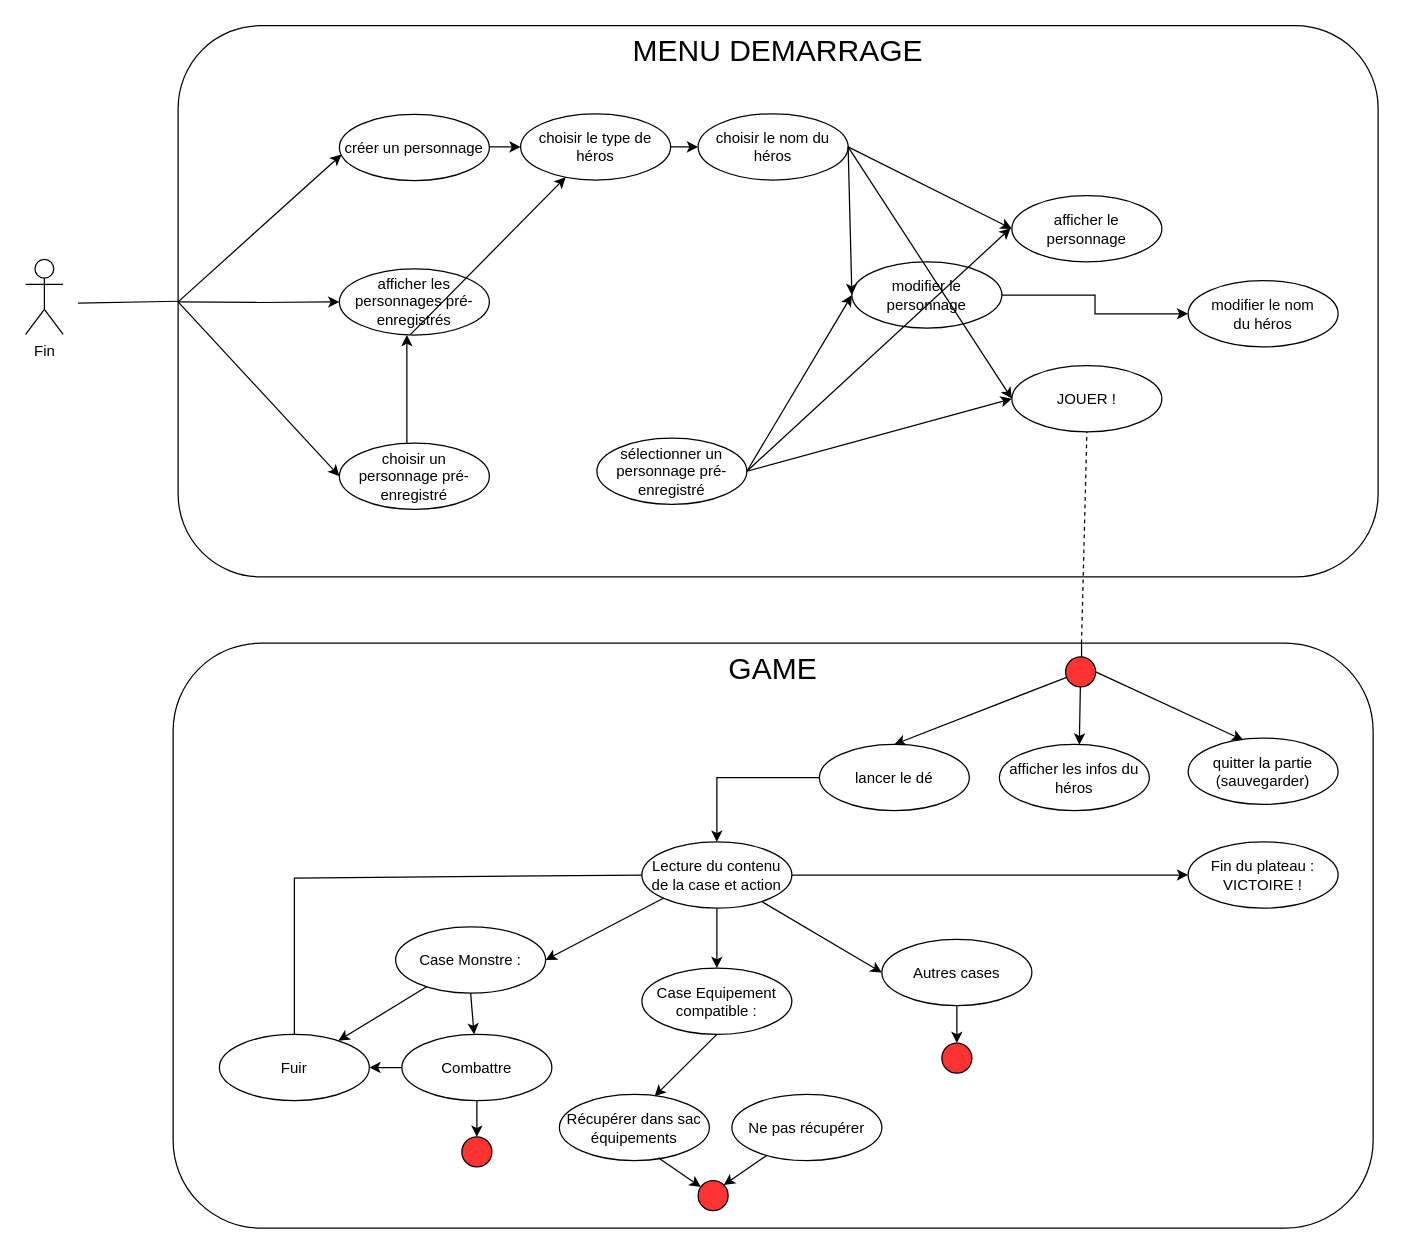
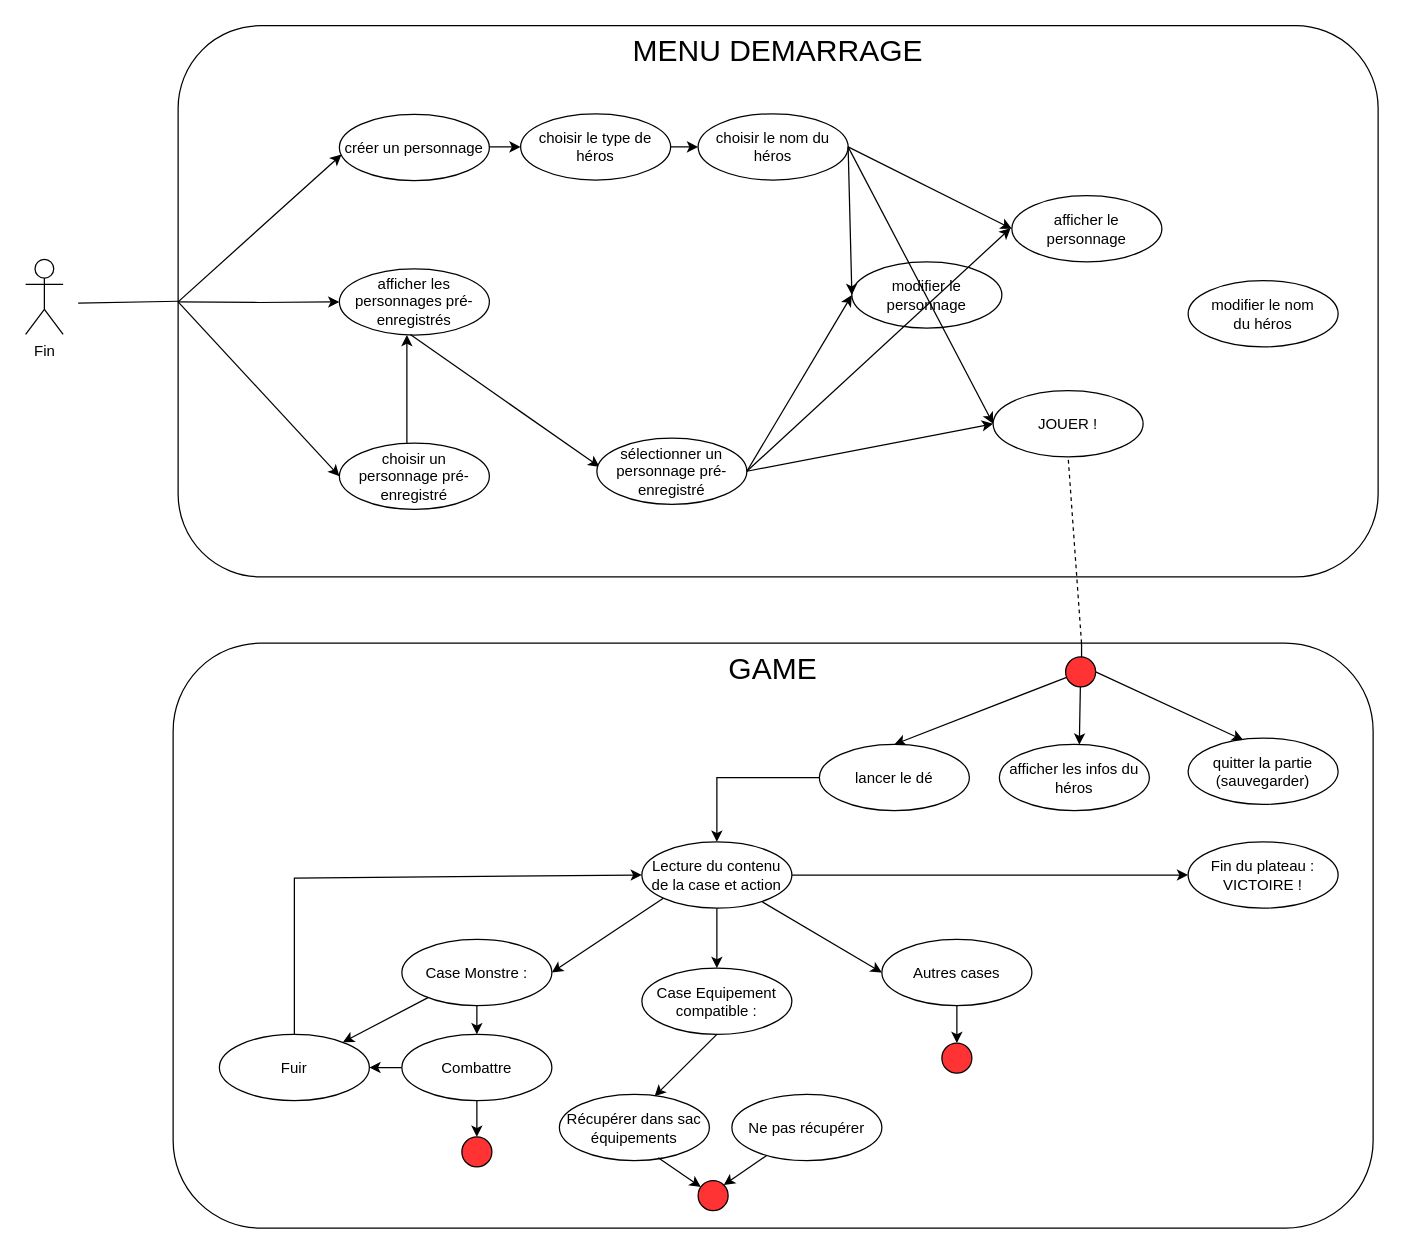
edge "afficher les personnages pré-enregistrés" -> "choisir le type de héros": now "afficher les personnages pré-enregistrés" -> "sélectionner un personnage pré-enregistré"
edge "modifier le personnage" -> "modifier le nom du héros": removed
node "JOUER !": moved (1087, 399) -> (1068, 424)
edge "Lecture du contenu de la case et action" -- "Fuir": arrowhead none -> classic
node "Case Monstre :": moved (471, 960) -> (477, 973)
